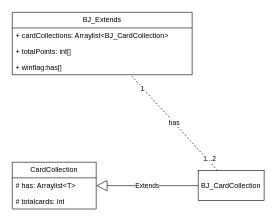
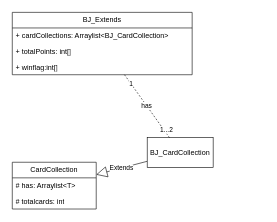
node "+ winflag:has[]": label "+ winflag:has[]" -> "+ winflag:int[]"
node "BJ_CardCollection": moved (231, 186) -> (180, 153)
